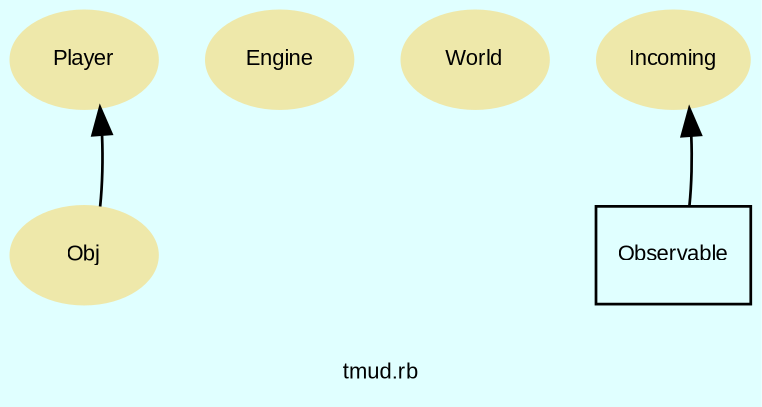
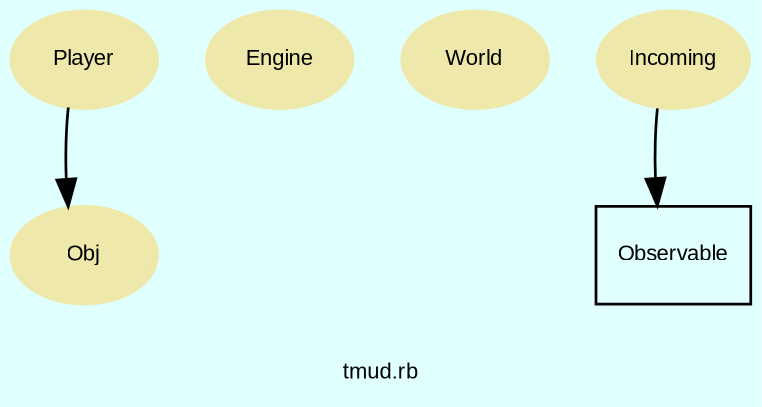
edge "Obj" -> "Player": reversed
edge "Observable" -> "Incoming": reversed
